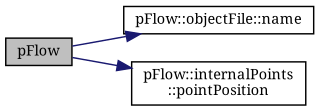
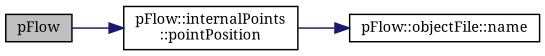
edge "pFlow" -> "pFlow::objectFile::name": now "pFlow::internalPoints ::pointPosition" -> "pFlow::objectFile::name"
